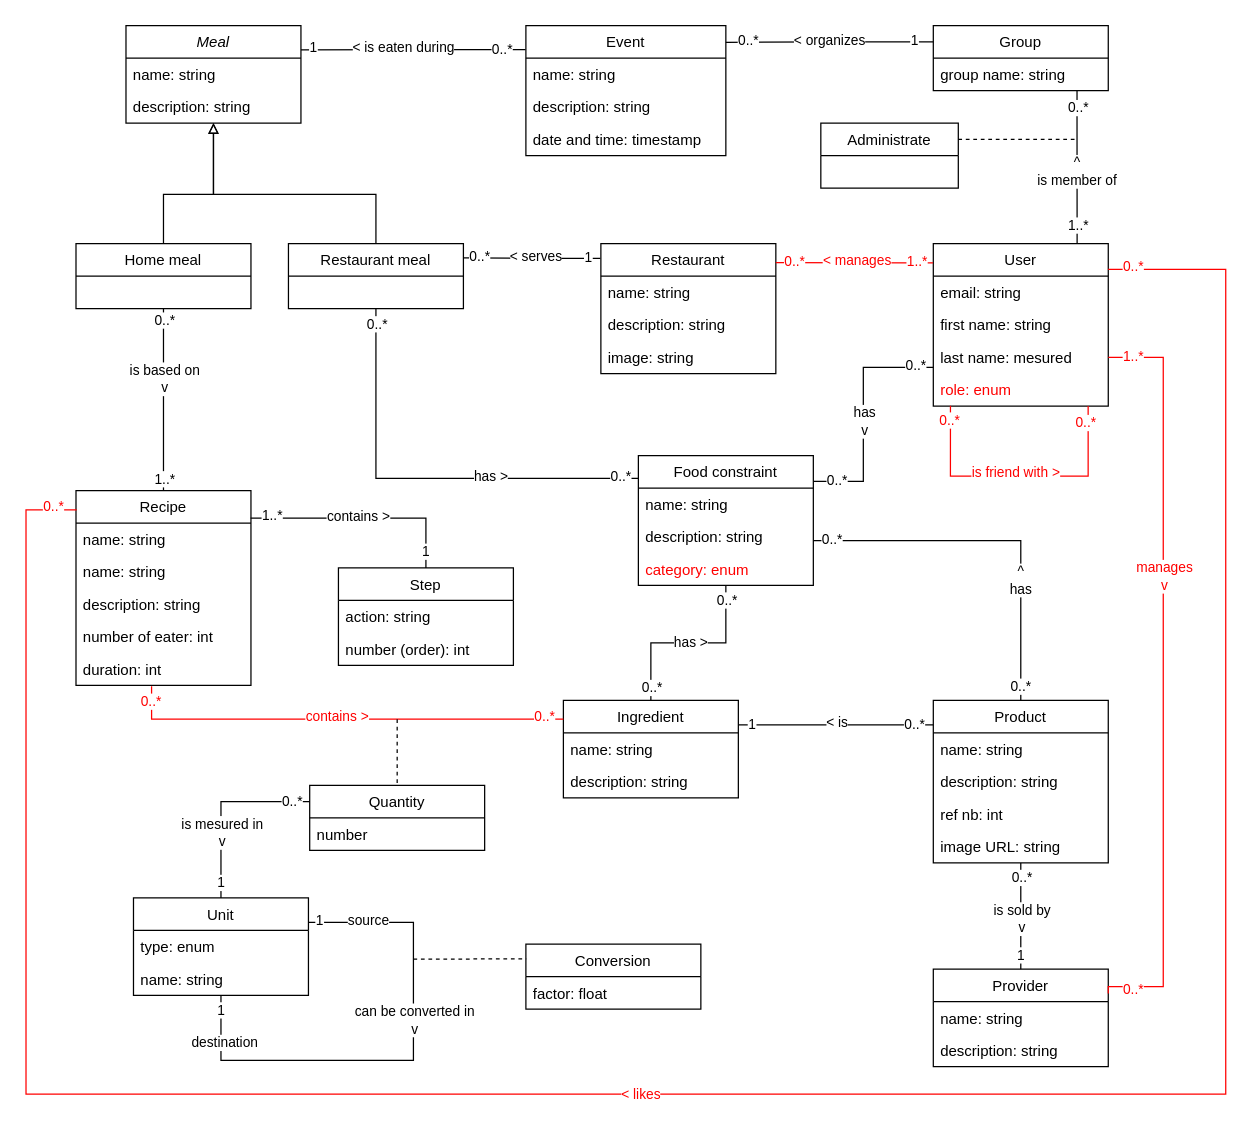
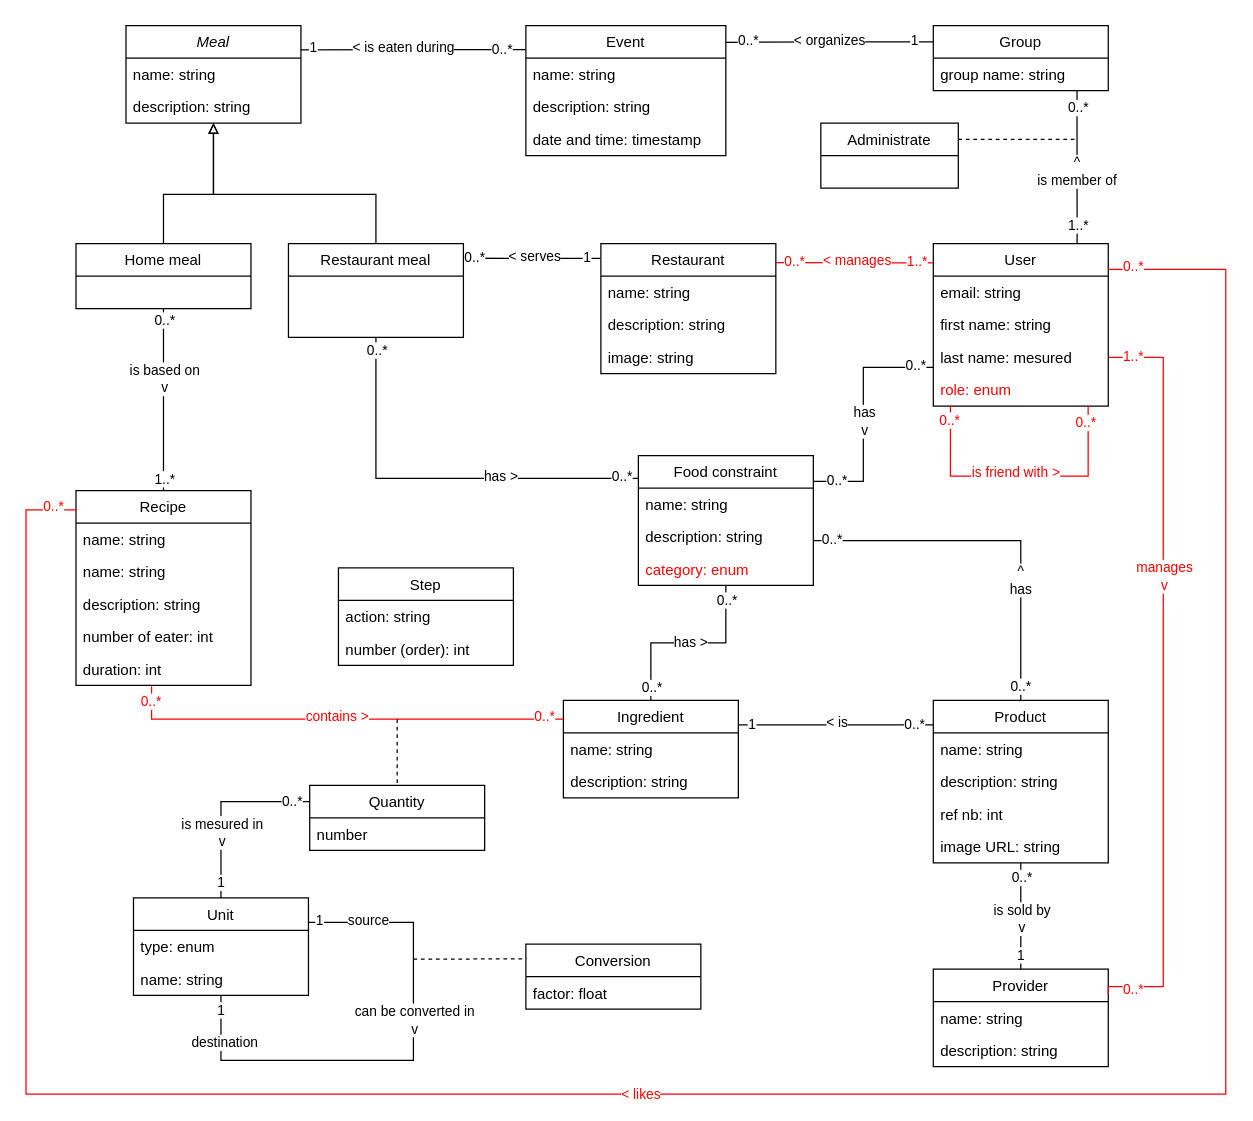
node "Restaurant meal": size 175x65 -> 175x94
edge "Recipe" -- "Step": removed, labels "1..*", "contains >", "1"
